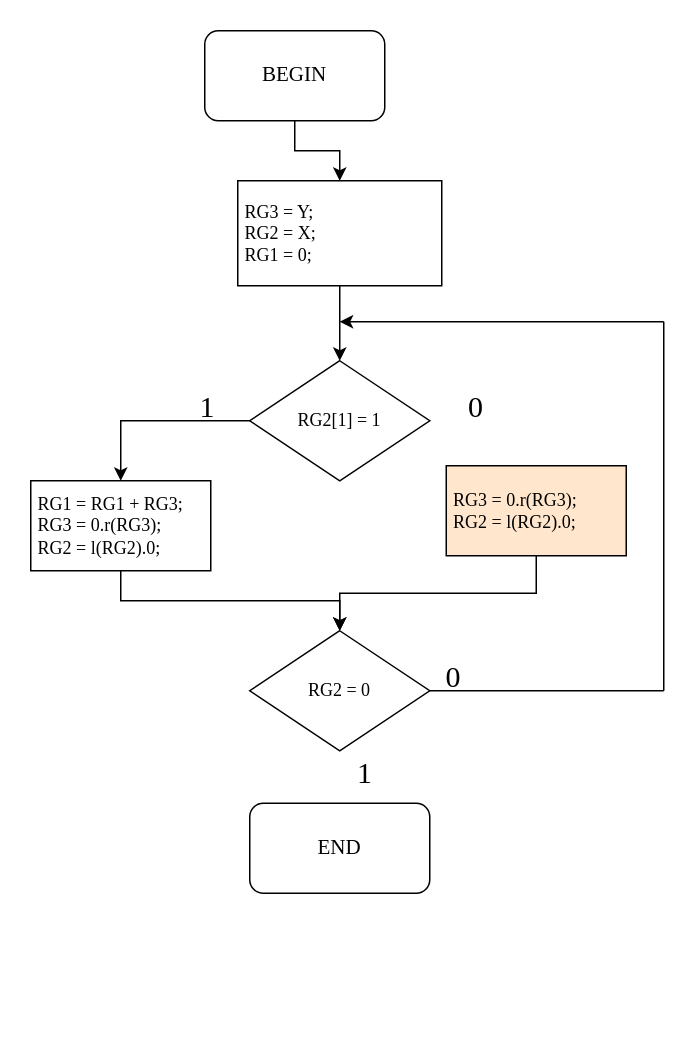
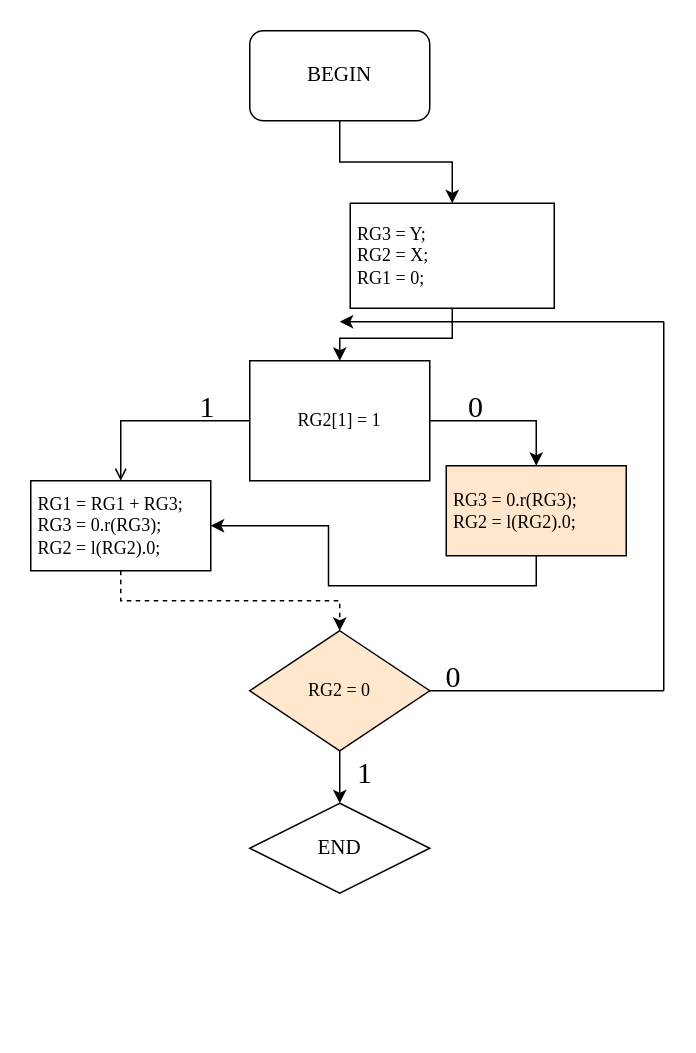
node "BEGIN": moved (295, 76) -> (340, 76)
node "RG3 = Y; RG2 = X; RG1 = 0;": moved (340, 233) -> (452, 256)
node "RG2[1] = 1": shape diamond -> rectangle
edge "RG2[1] = 1" -> "RG3 = 0.r(RG3); RG2 = l(RG2).0;": added
edge "RG2[1] = 1" -> "RG1 = RG1 + RG3; RG3 = 0.r(RG3); RG2 = l(RG2).0;": arrowhead classic -> open
edge "RG3 = 0.r(RG3); RG2 = l(RG2).0;" -> "RG2 = 0": now "RG3 = 0.r(RG3); RG2 = l(RG2).0;" -> "RG1 = RG1 + RG3; RG3 = 0.r(RG3); RG2 = l(RG2).0;"
edge "RG1 = RG1 + RG3; RG3 = 0.r(RG3); RG2 = l(RG2).0;" -> "RG2 = 0": style solid -> dashed
node "RG2 = 0": fillcolor #ffffff -> #ffe6cc
edge "RG2 = 0" -> "END": added
node "END": shape rounded rectangle -> diamond
